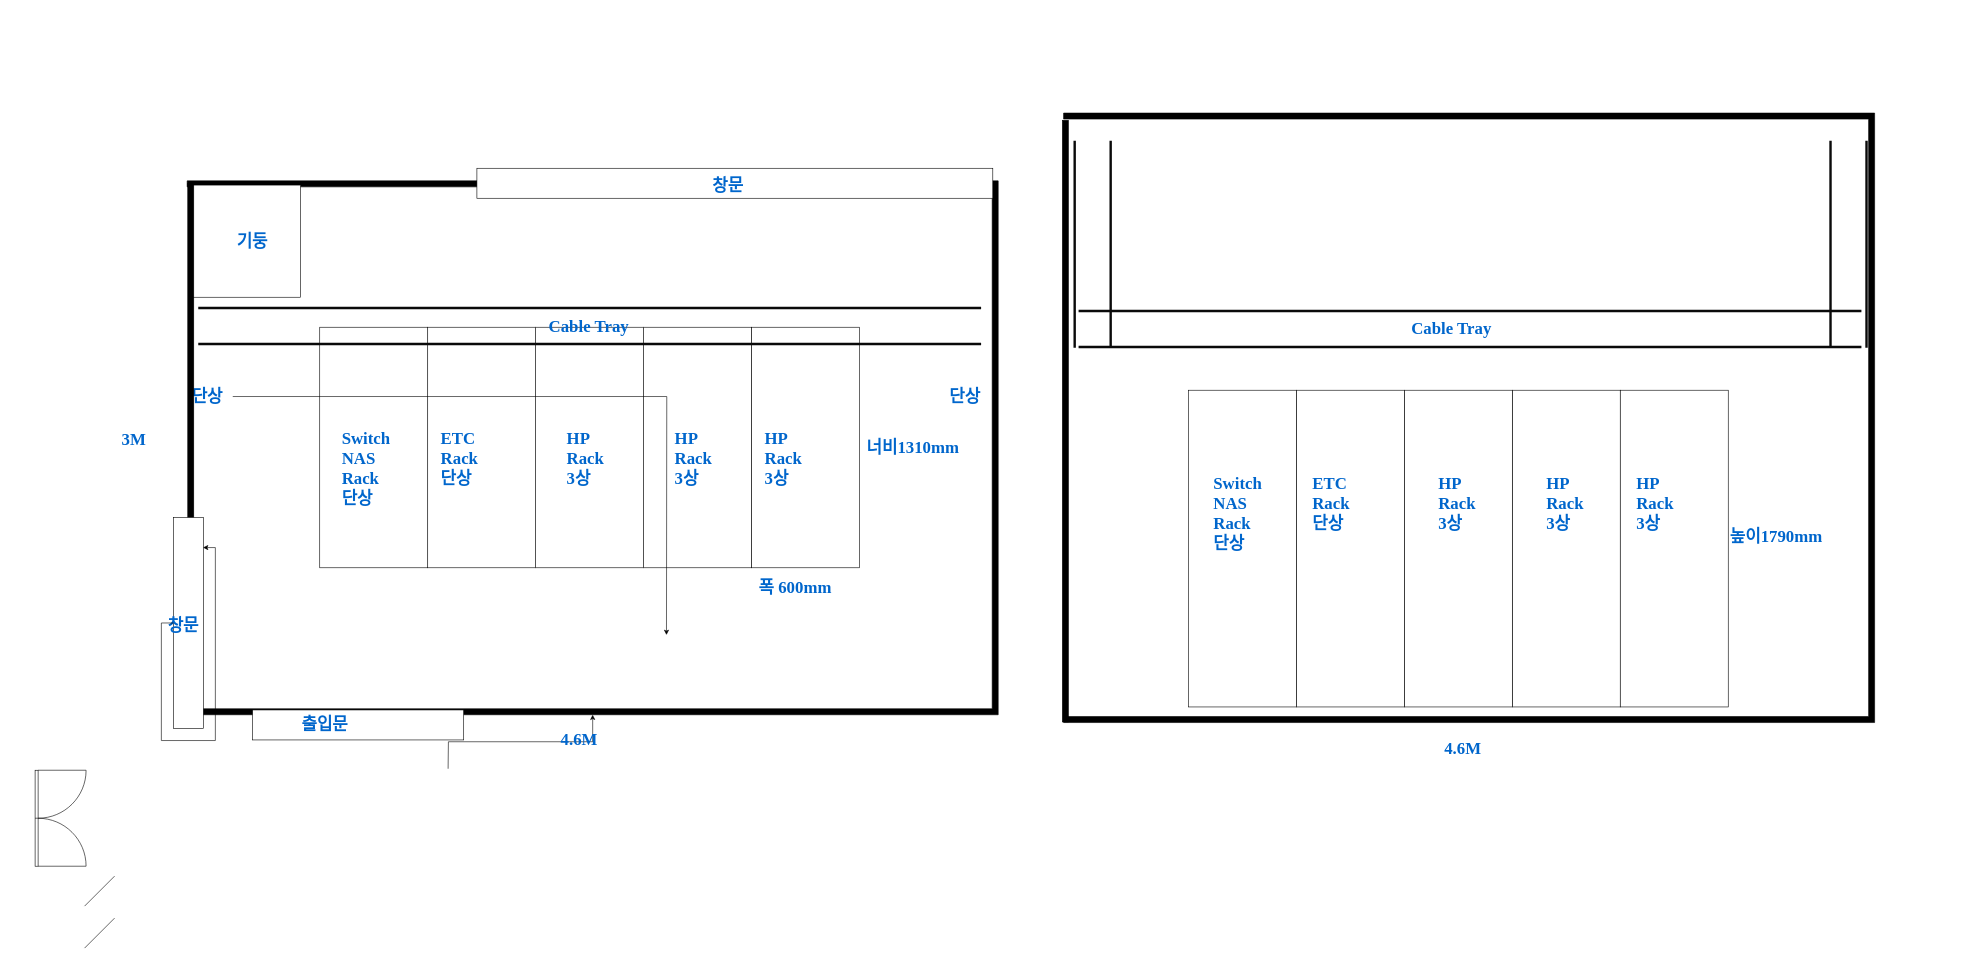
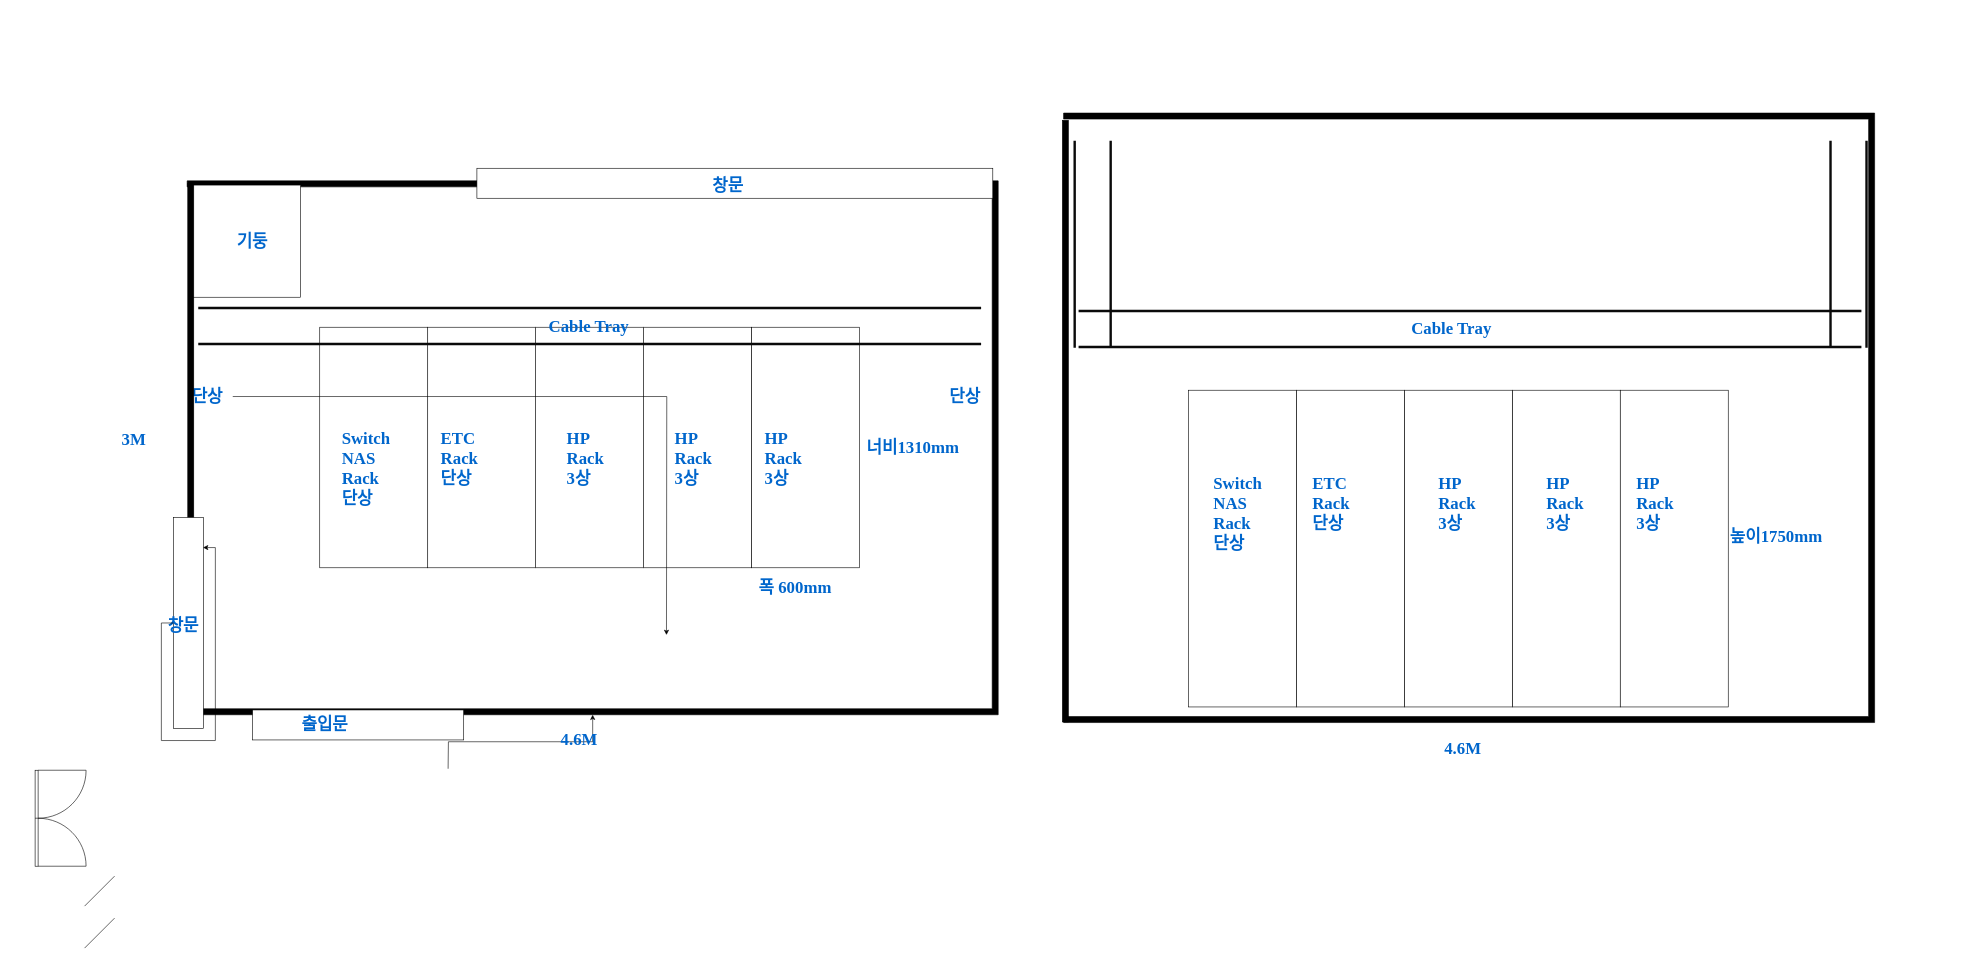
node "높이1790mm": label "높이1790mm" -> "높이1750mm"
